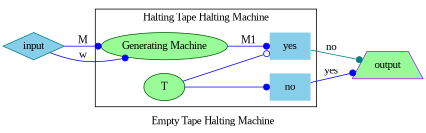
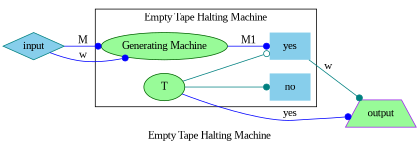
cluster "Halting Tape Halting Machine": label "Halting Tape Halting Machine" -> "Empty Tape Halting Machine"
edge "yes" -> "output": label "no" -> "w"
edge "T" -> "yes": color blue -> teal
edge "no" -> "output": now "T" -> "output"
edge "T" -> "no": color blue -> teal
